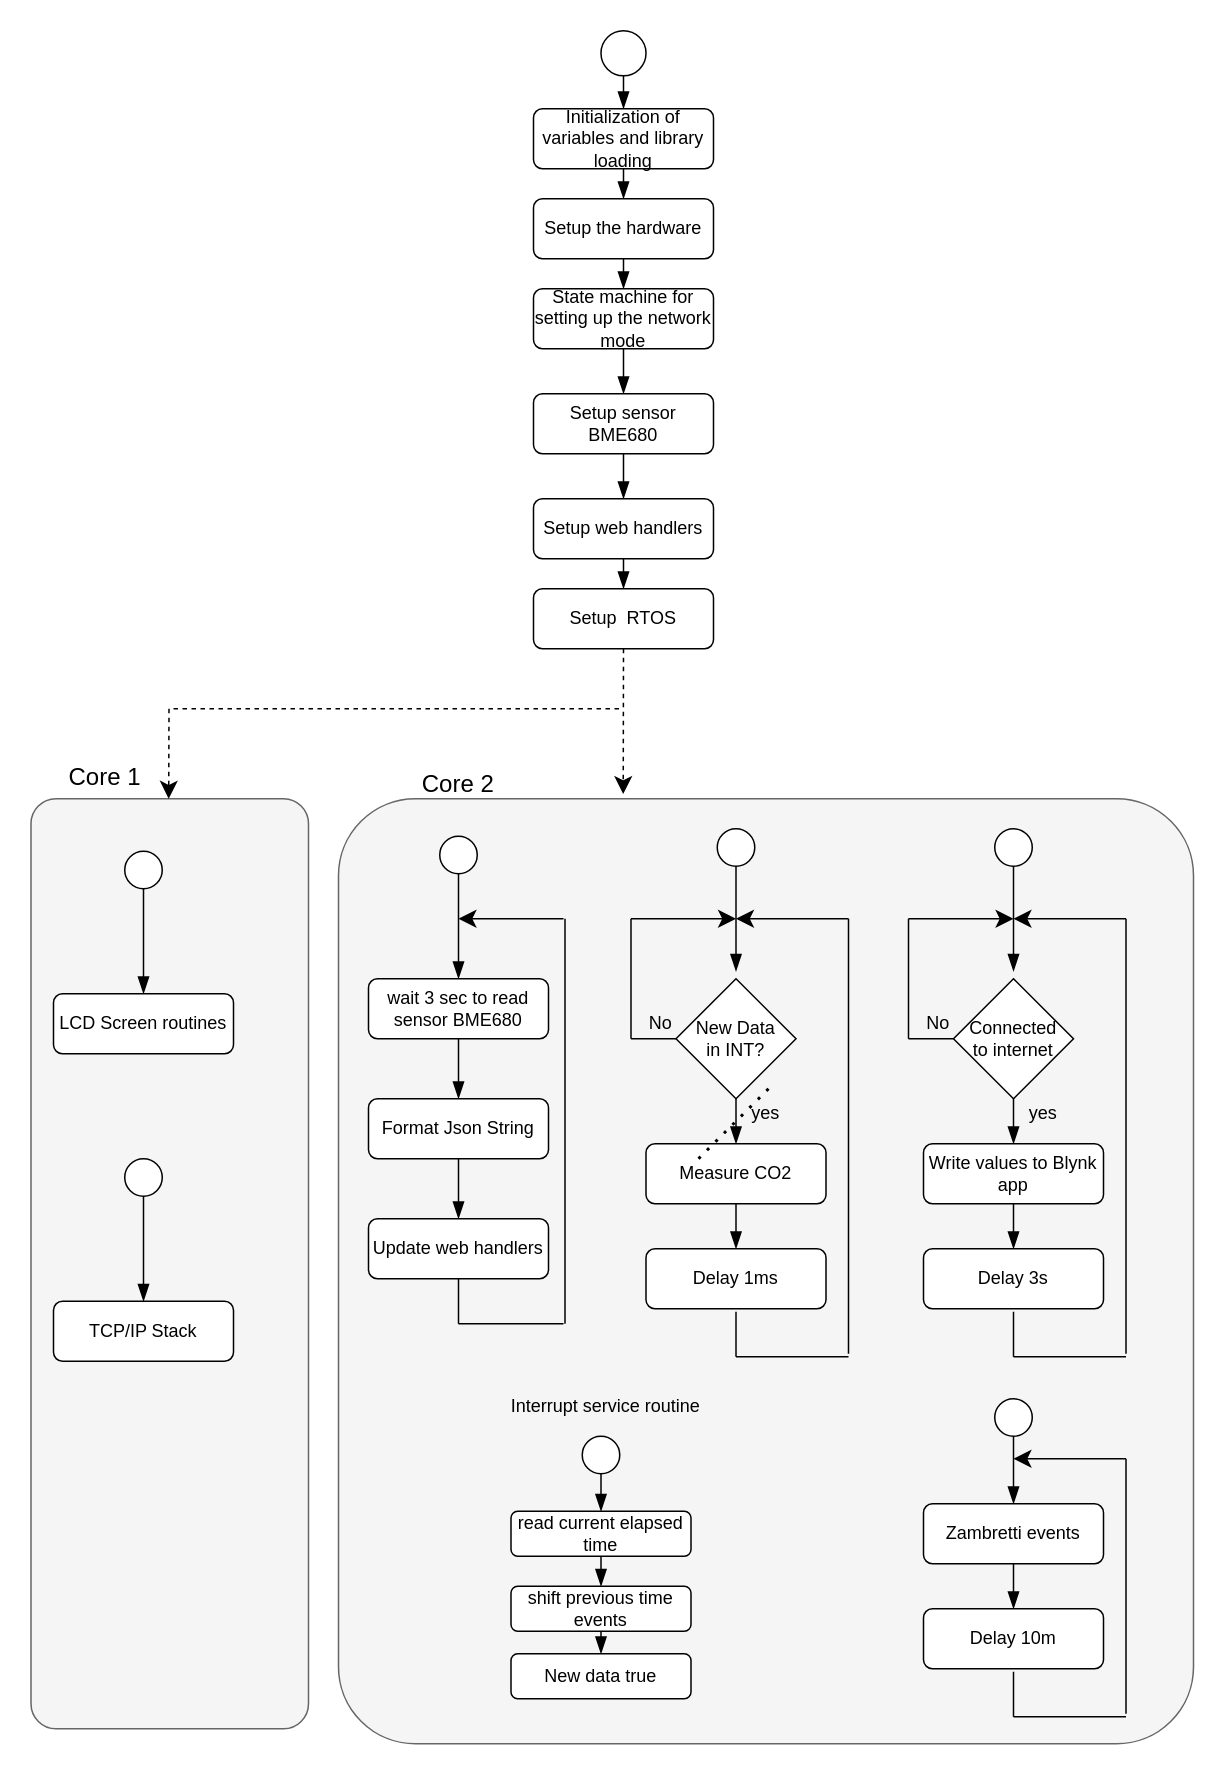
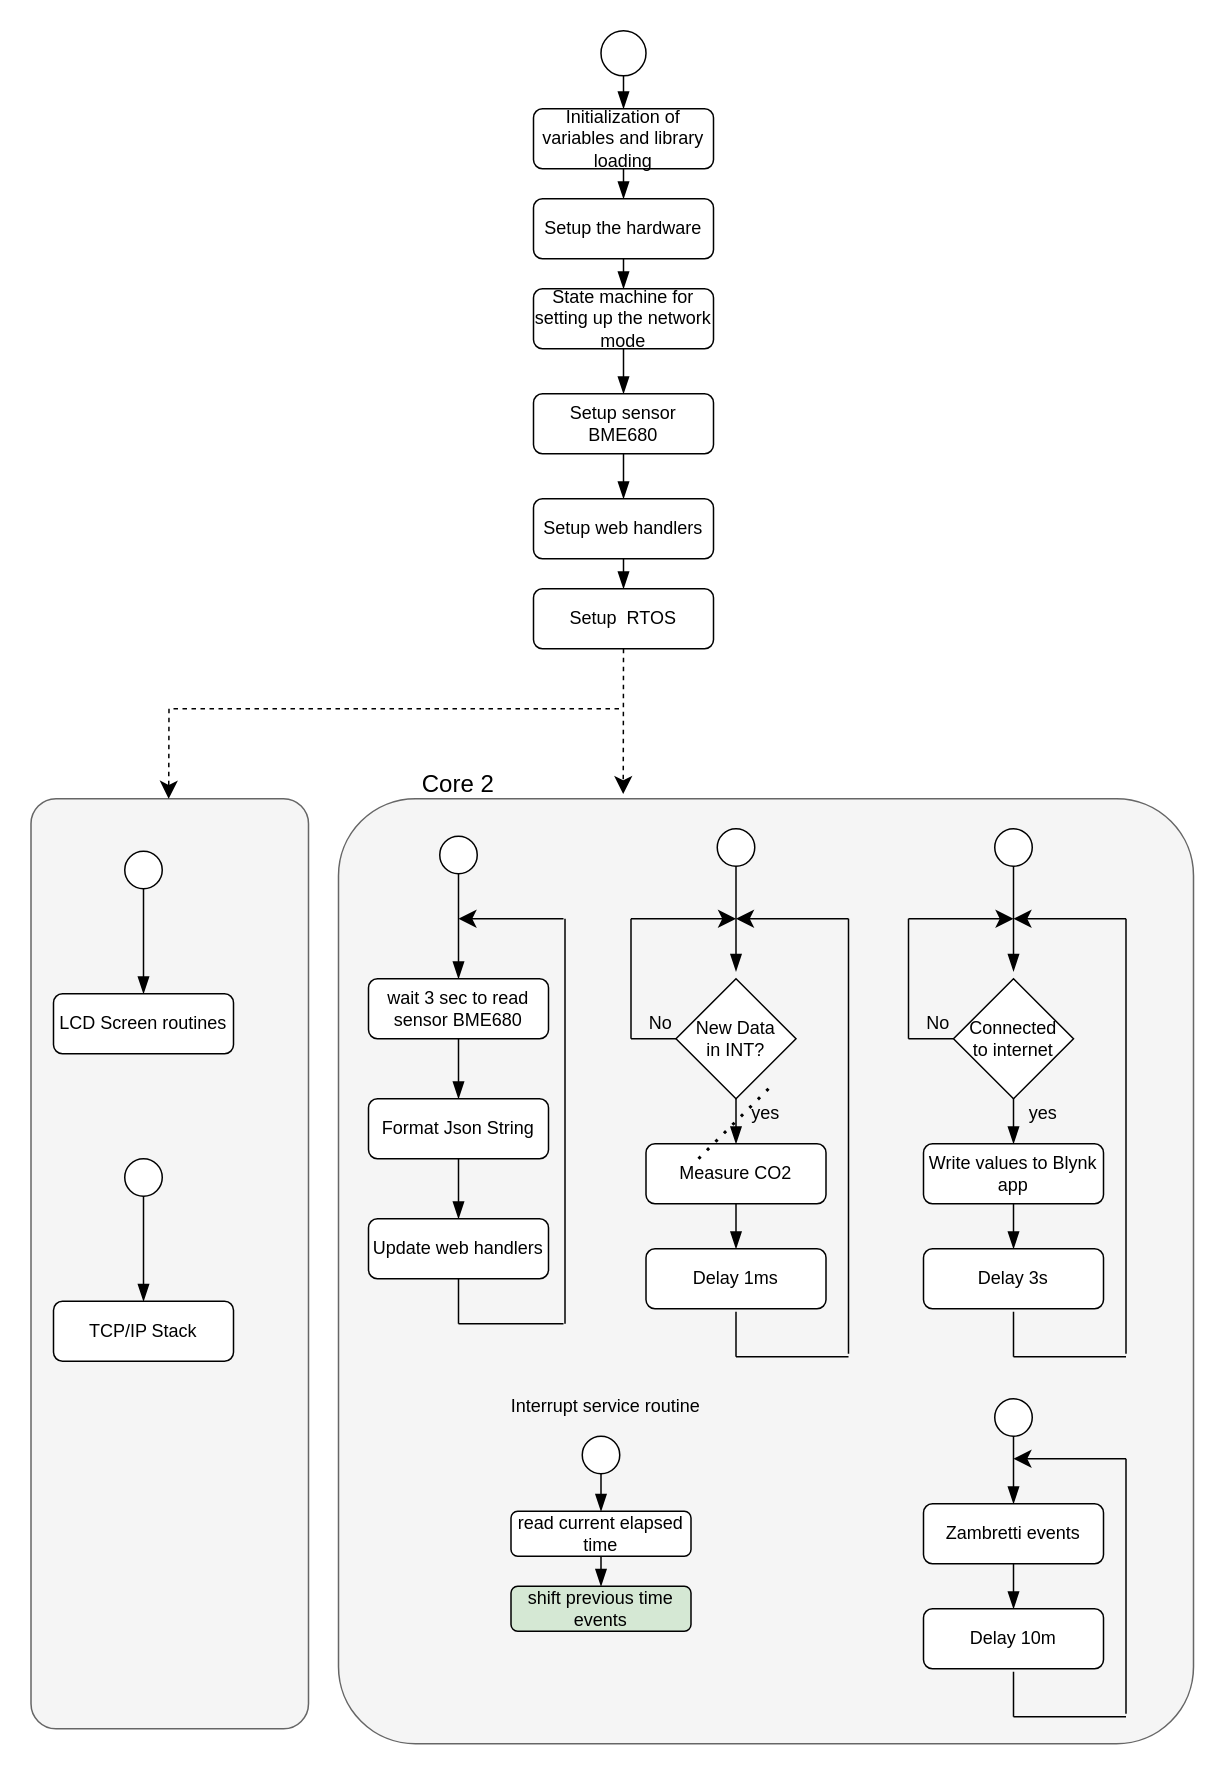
node "Core 1": removed
node "shift previous time events": fillcolor #ffffff -> #d5e8d4
edge "shift previous time events" -> "New data true": removed
node "New data true": removed
